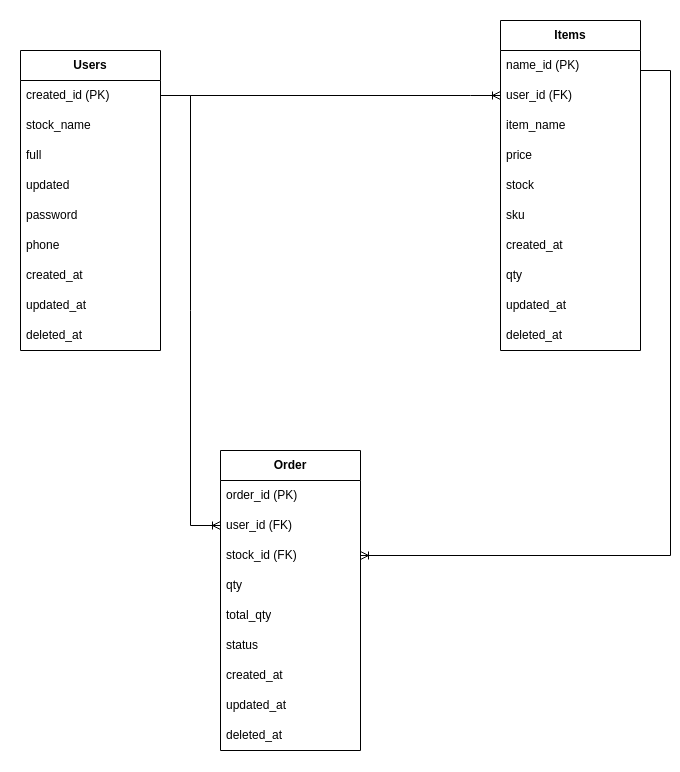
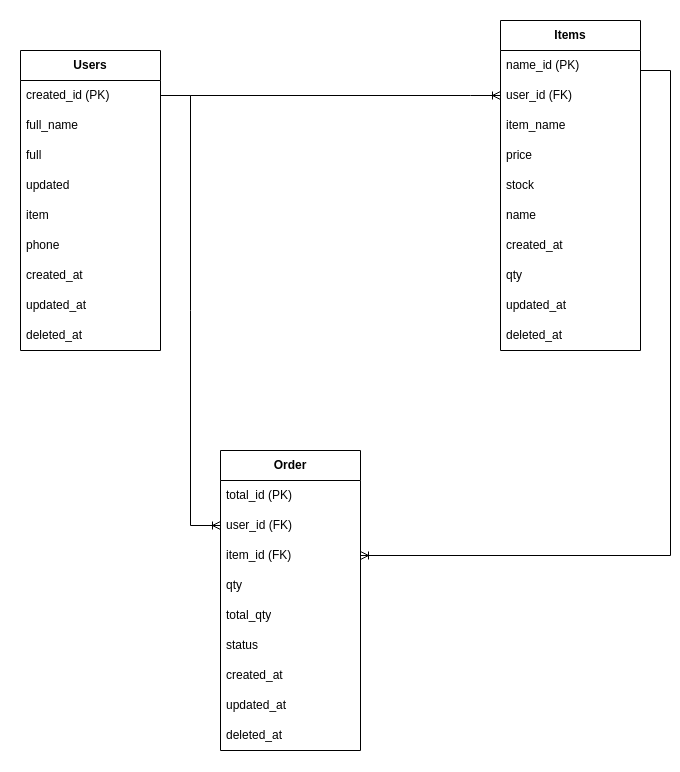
node "stock_name": label "stock_name" -> "full_name"
node "password": label "password" -> "item"
node "sku": label "sku" -> "name"
node "order_id (PK)": label "order_id (PK)" -> "total_id (PK)"
node "stock_id (FK)": label "stock_id (FK)" -> "item_id (FK)"
